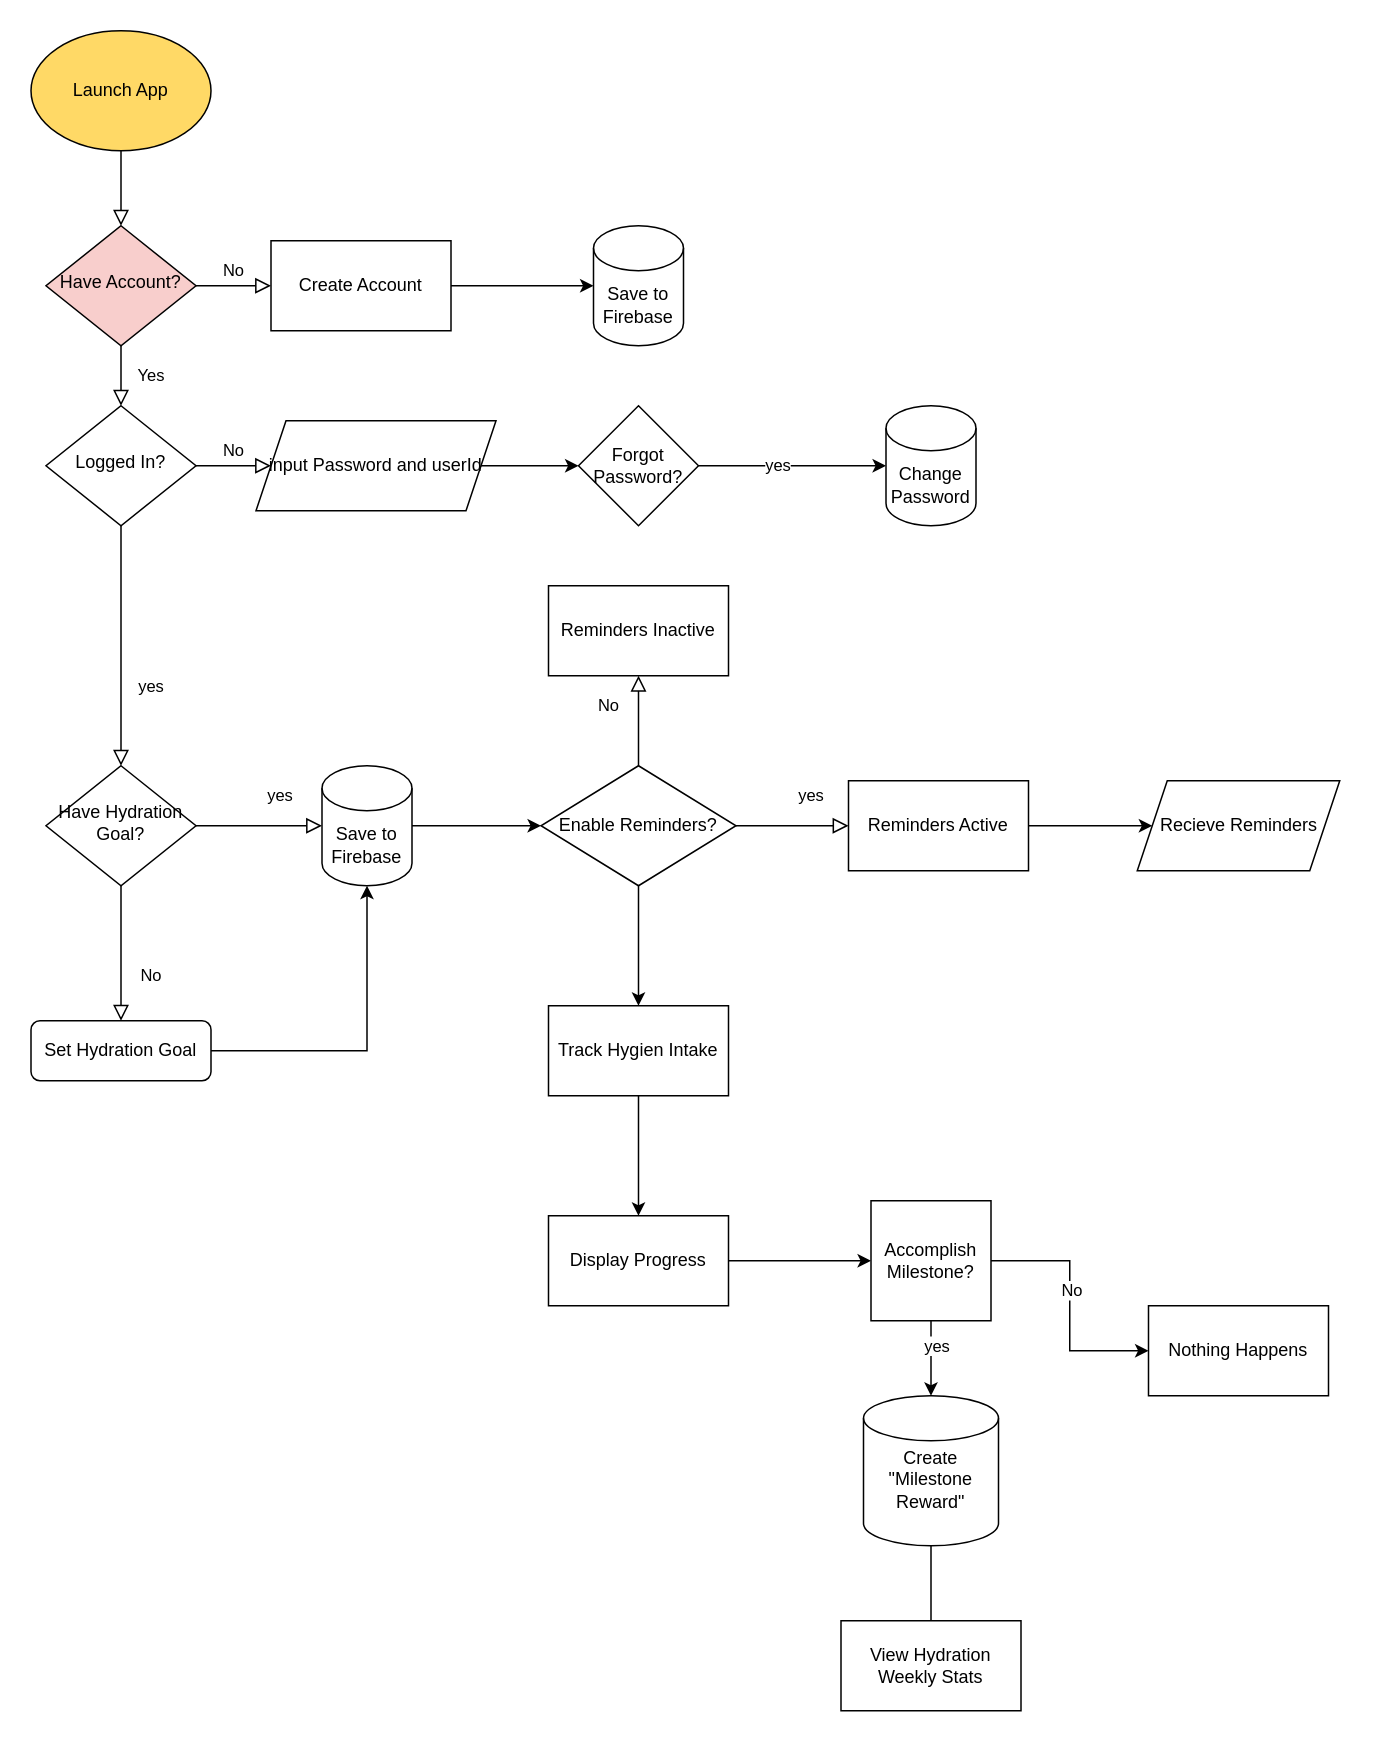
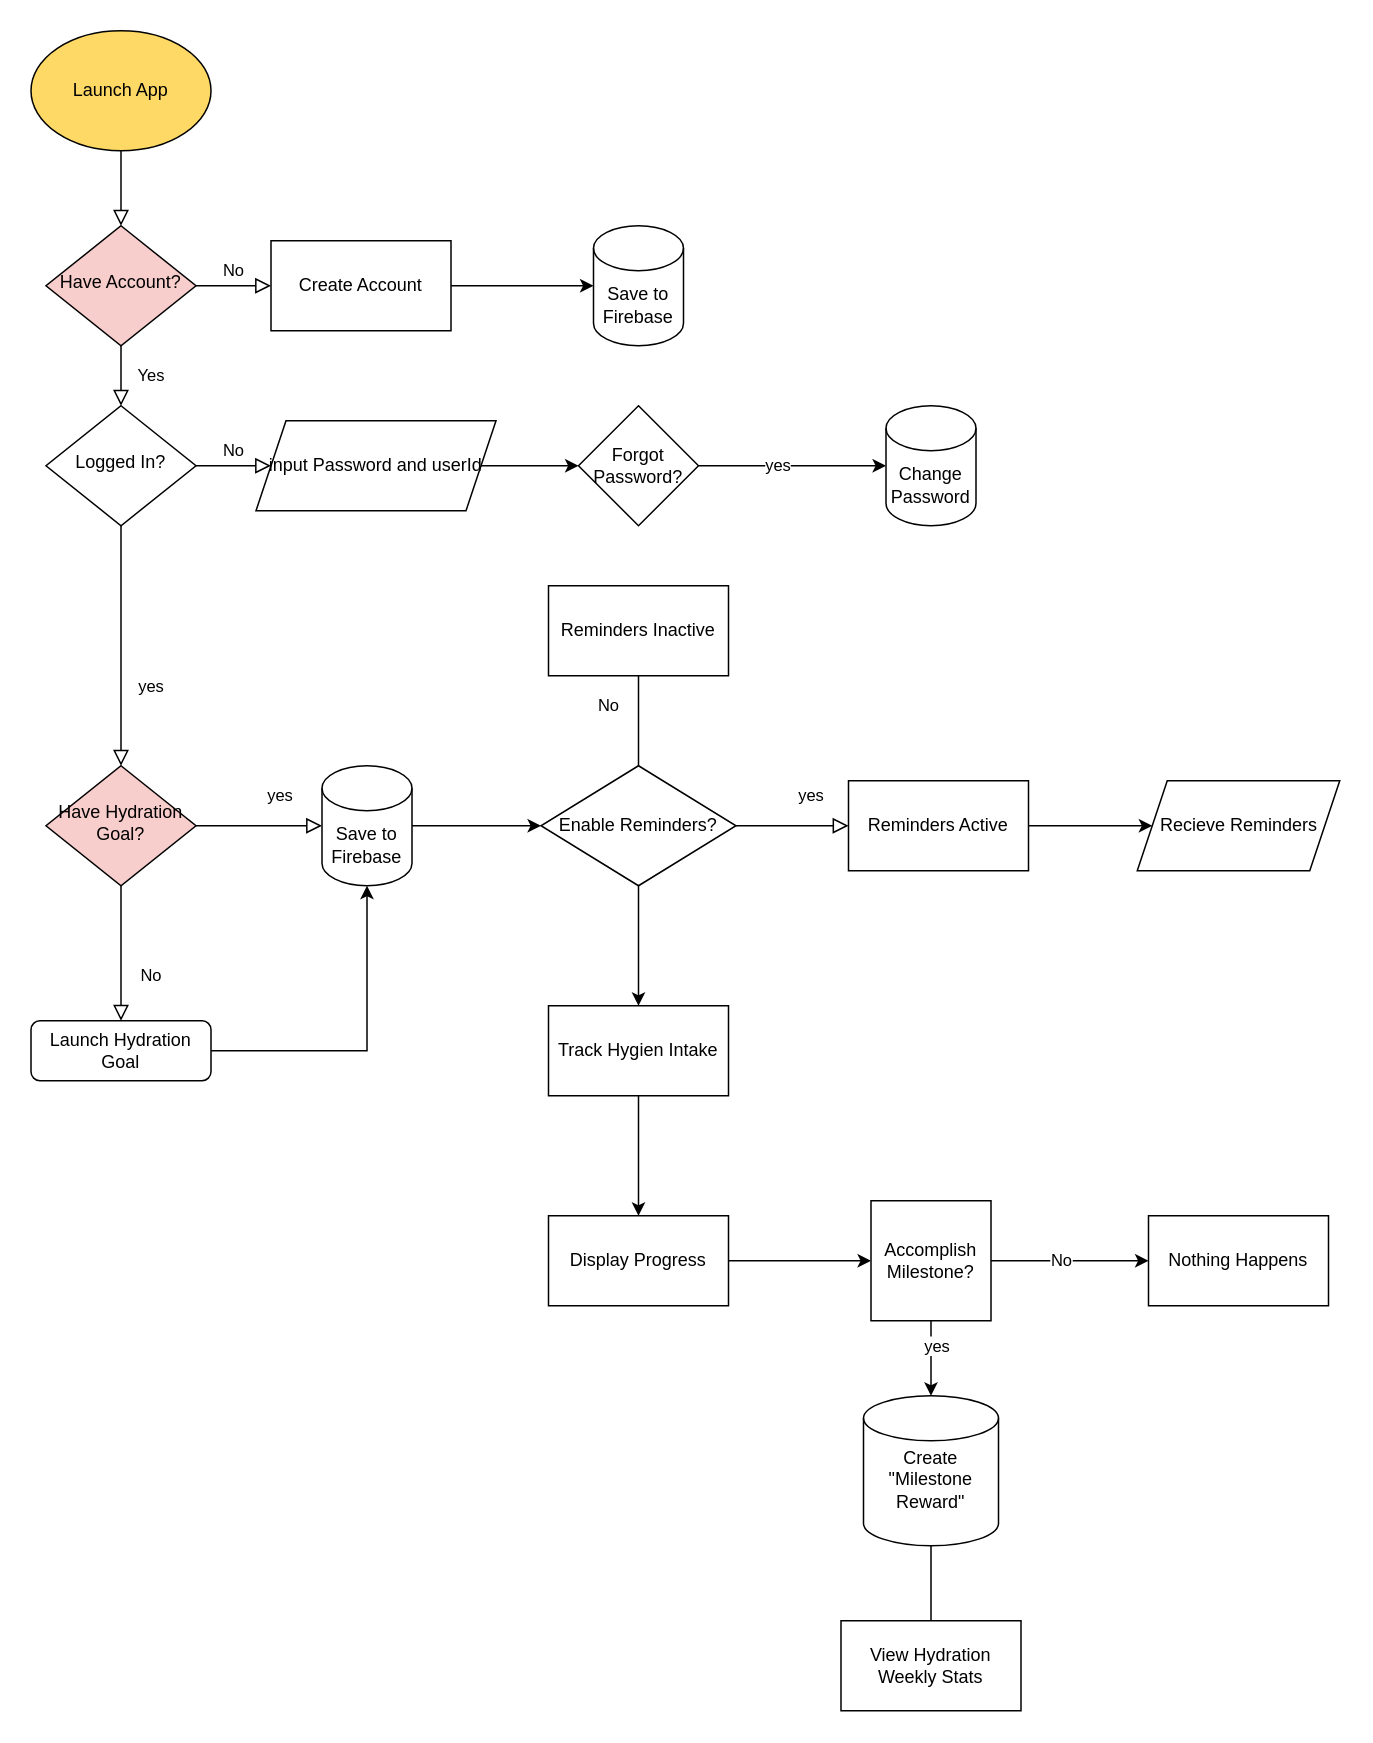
edge "Enable Reminders?" -> "Reminders Inactive": arrowhead block -> none
node "Have Hydration Goal?": fillcolor #ffffff -> #f8cecc
node "Set Hydration Goal": label "Set Hydration Goal" -> "Launch Hydration Goal"
node "Nothing Happens": moved (1238, 1351) -> (1238, 1261)
